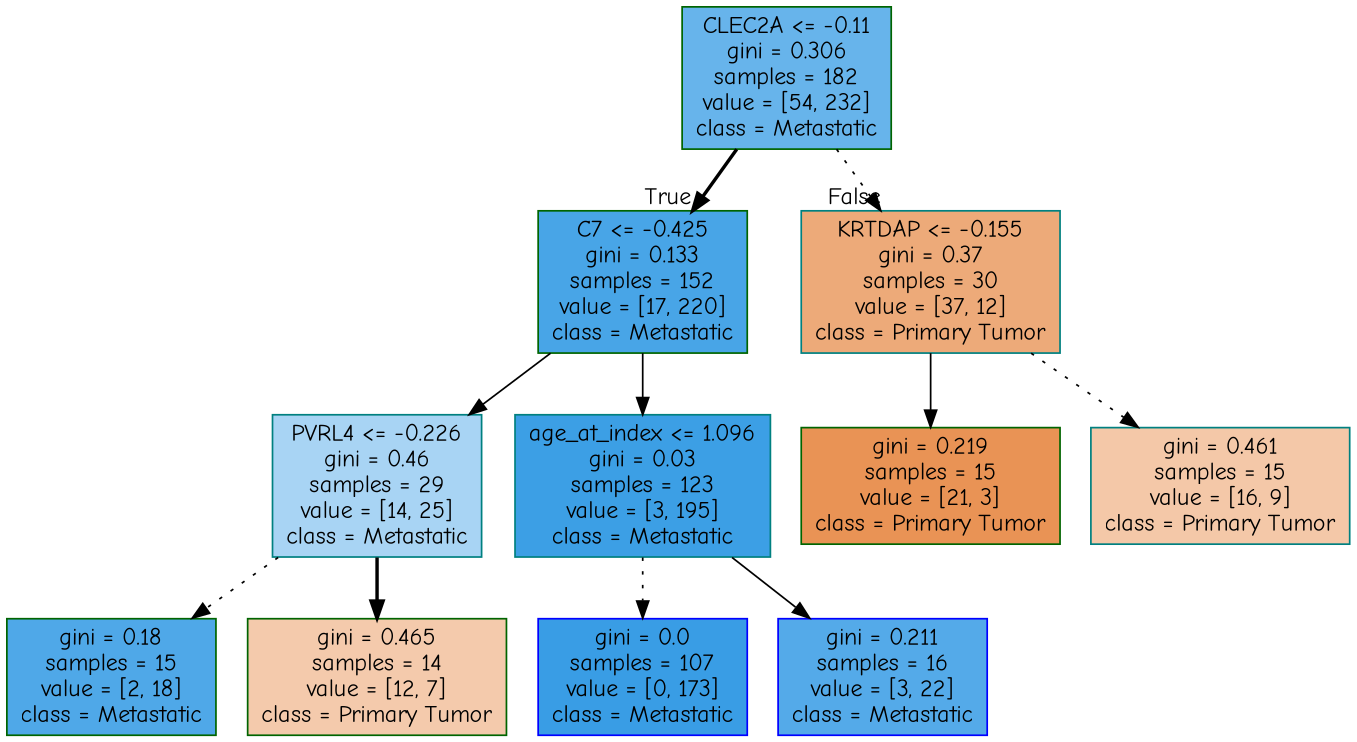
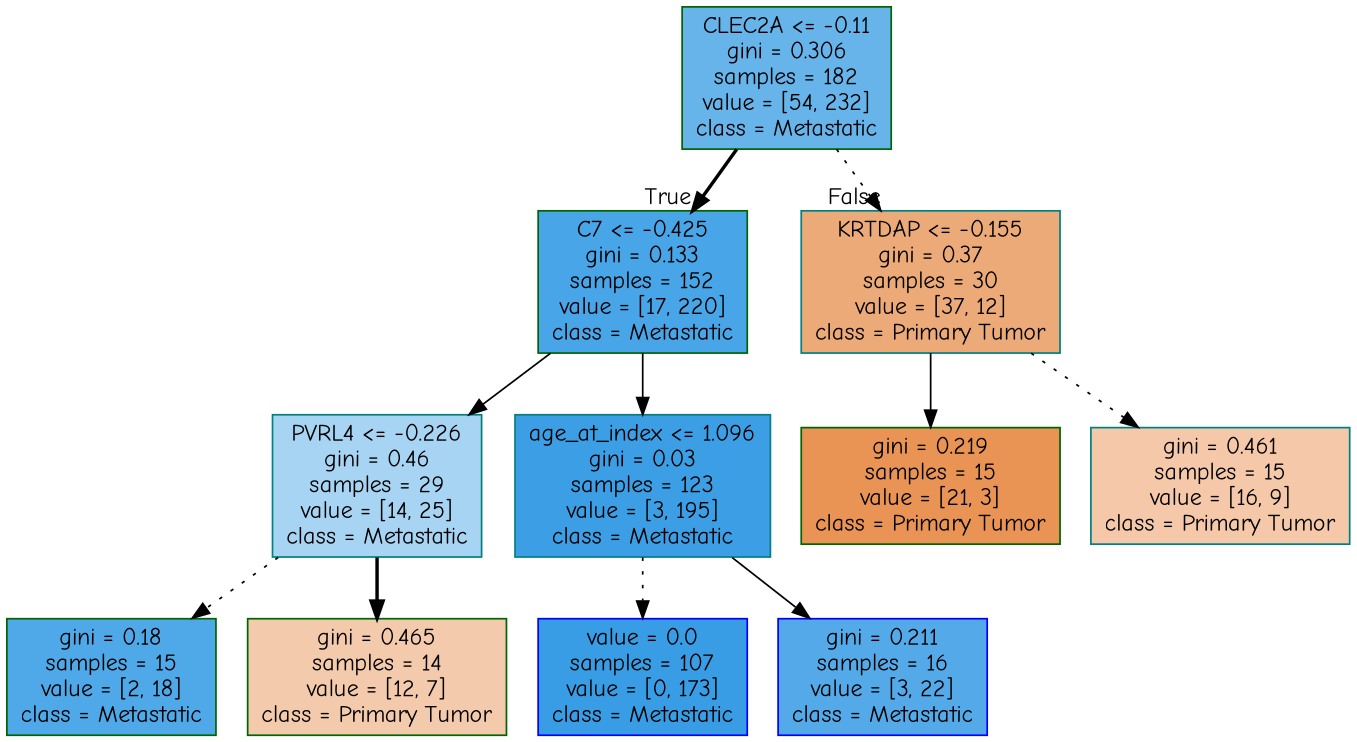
node "gini = 0.0 samples = 107 value = [0, 173] class = Metastatic": label "gini = 0.0 samples = 107 value = [0, 173] class = Metastatic" -> "value = 0.0 samples = 107 value = [0, 173] class = Metastatic"
